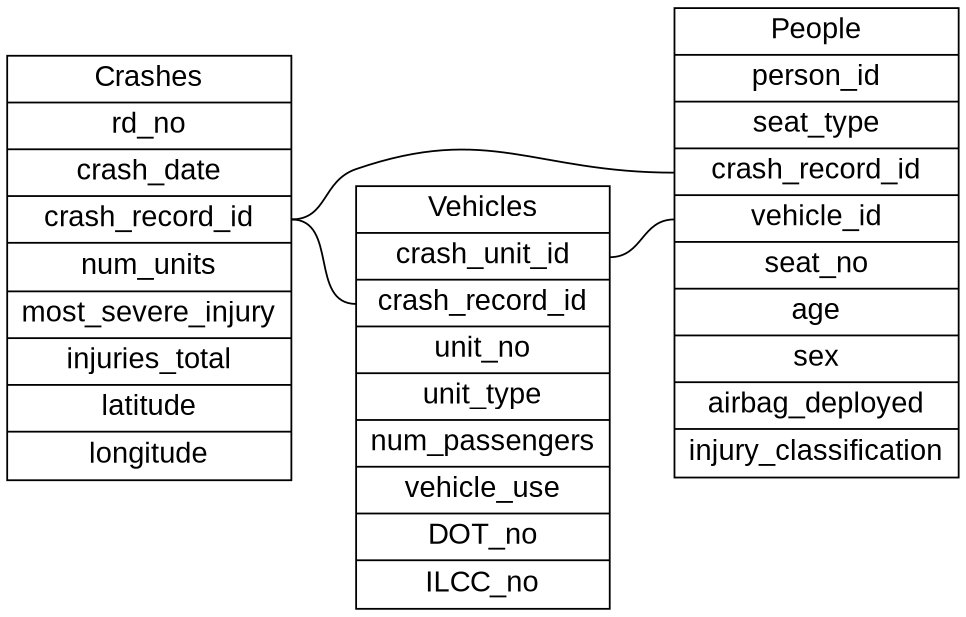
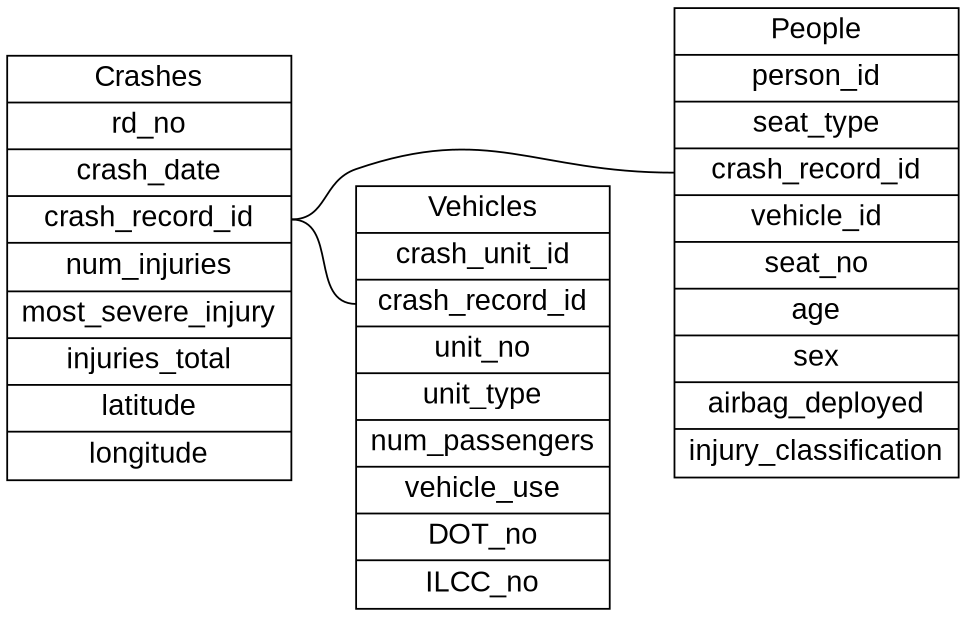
edge "People" -- "Vehicles": removed
node "Crashes": text "num_units" -> "num_injuries"
